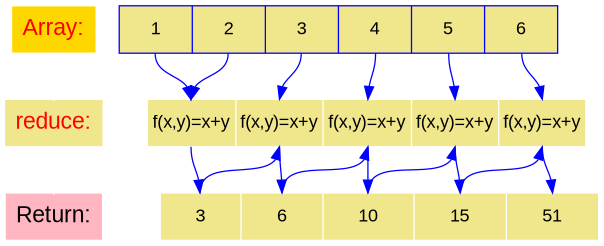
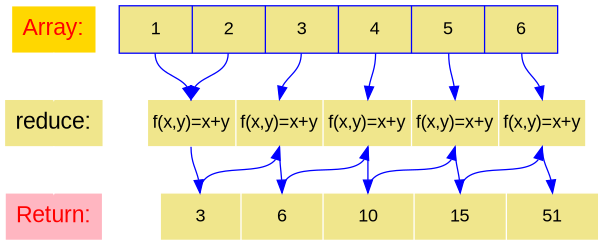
node "reduce:": fontcolor red -> black
node "Return:": fontcolor black -> red
